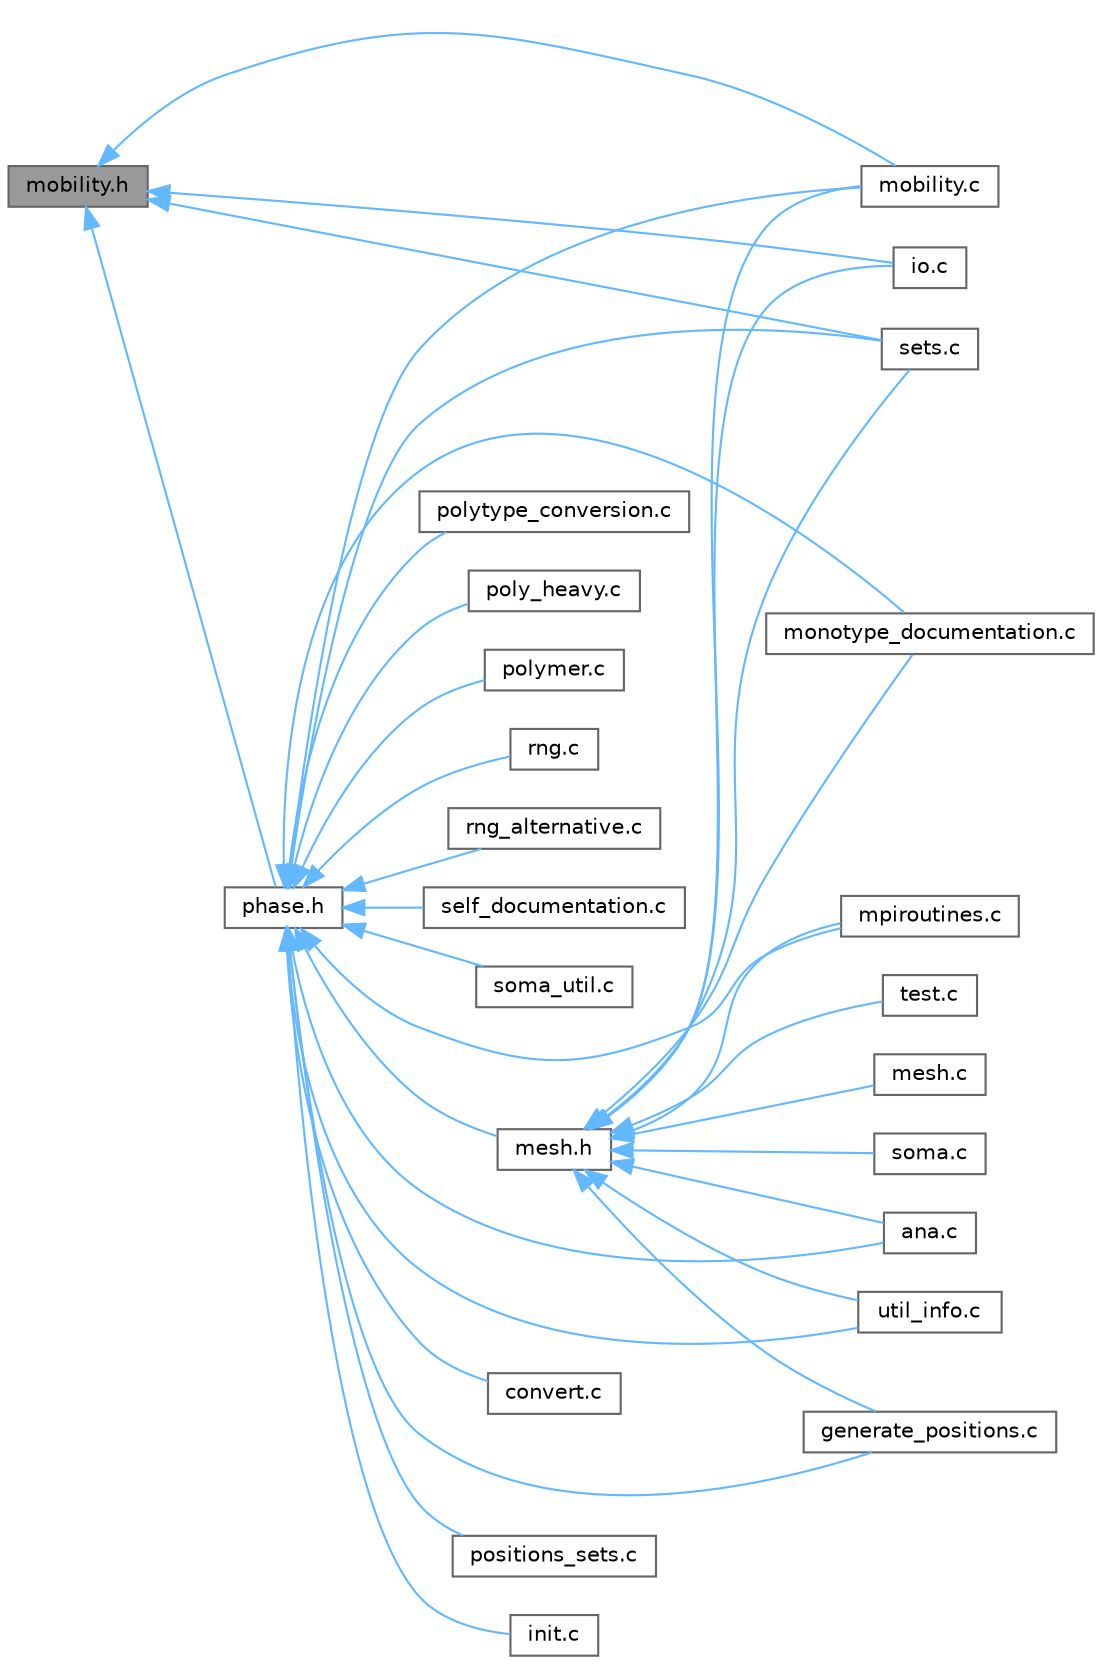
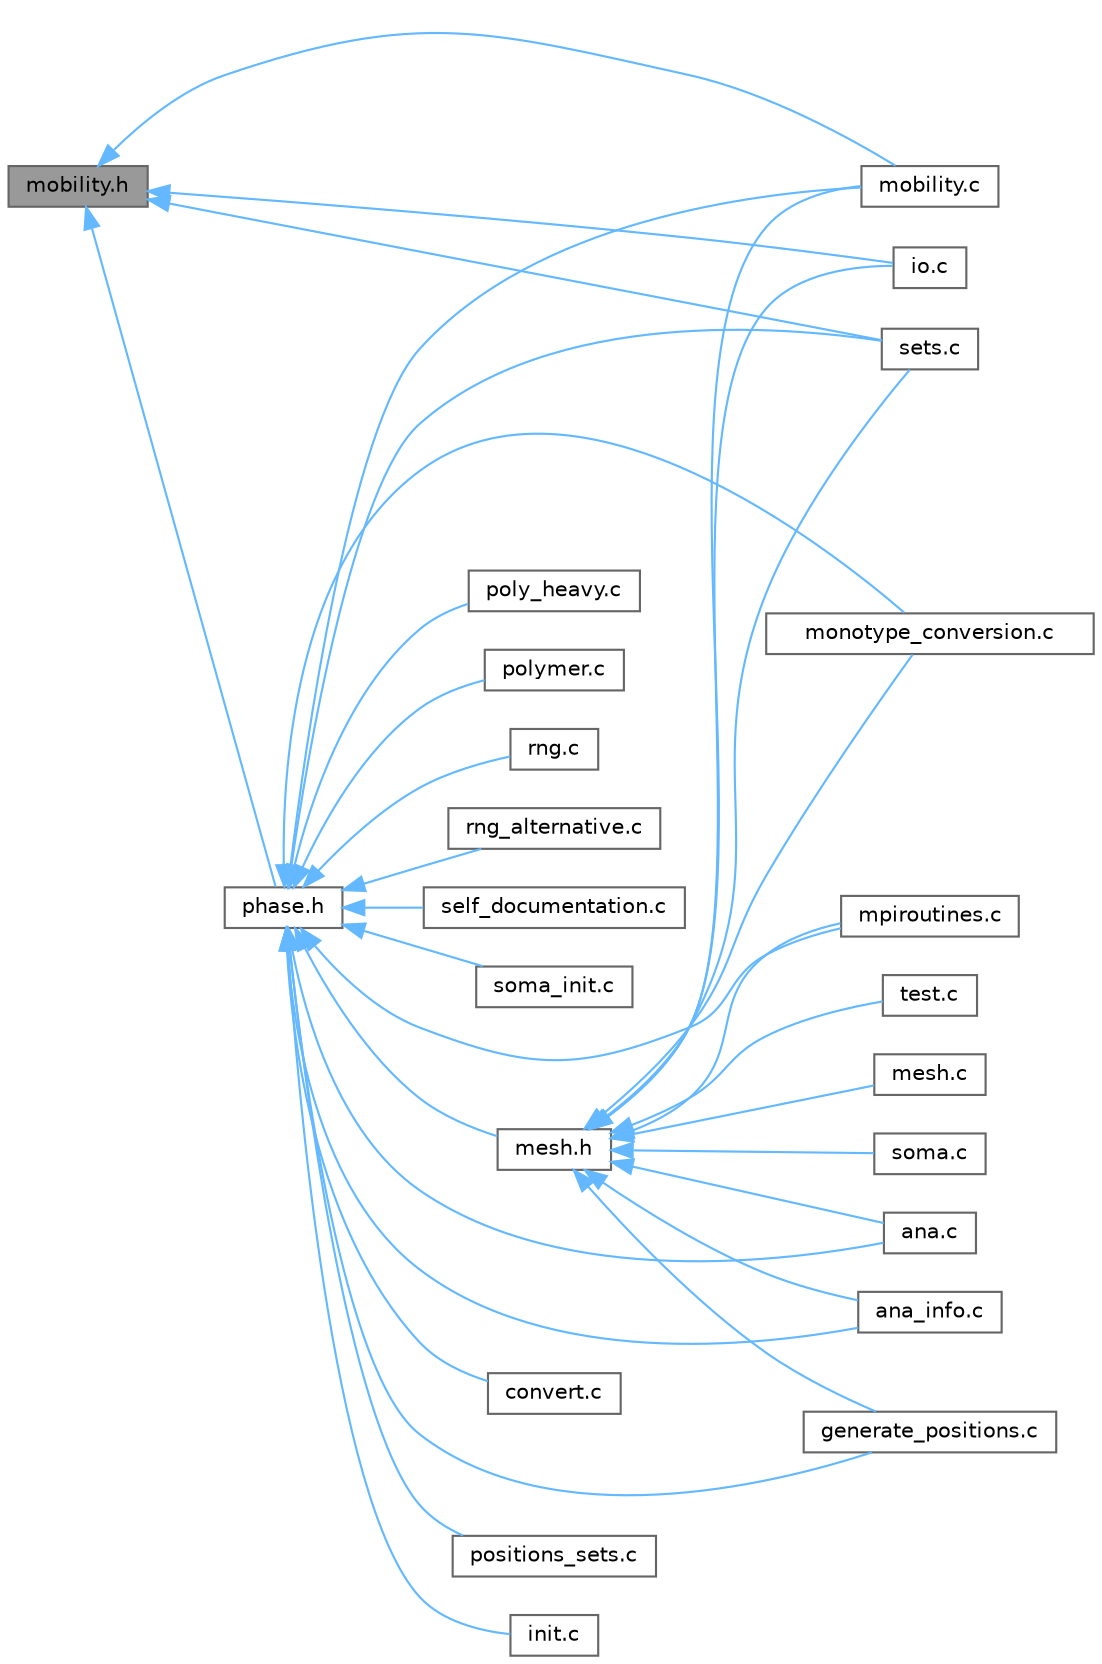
node "polytype_conversion.c": removed
node "monotype_documentation.c": label "monotype_documentation.c" -> "monotype_conversion.c"
node "soma_util.c": label "soma_util.c" -> "soma_init.c"
node "util_info.c": label "util_info.c" -> "ana_info.c"
